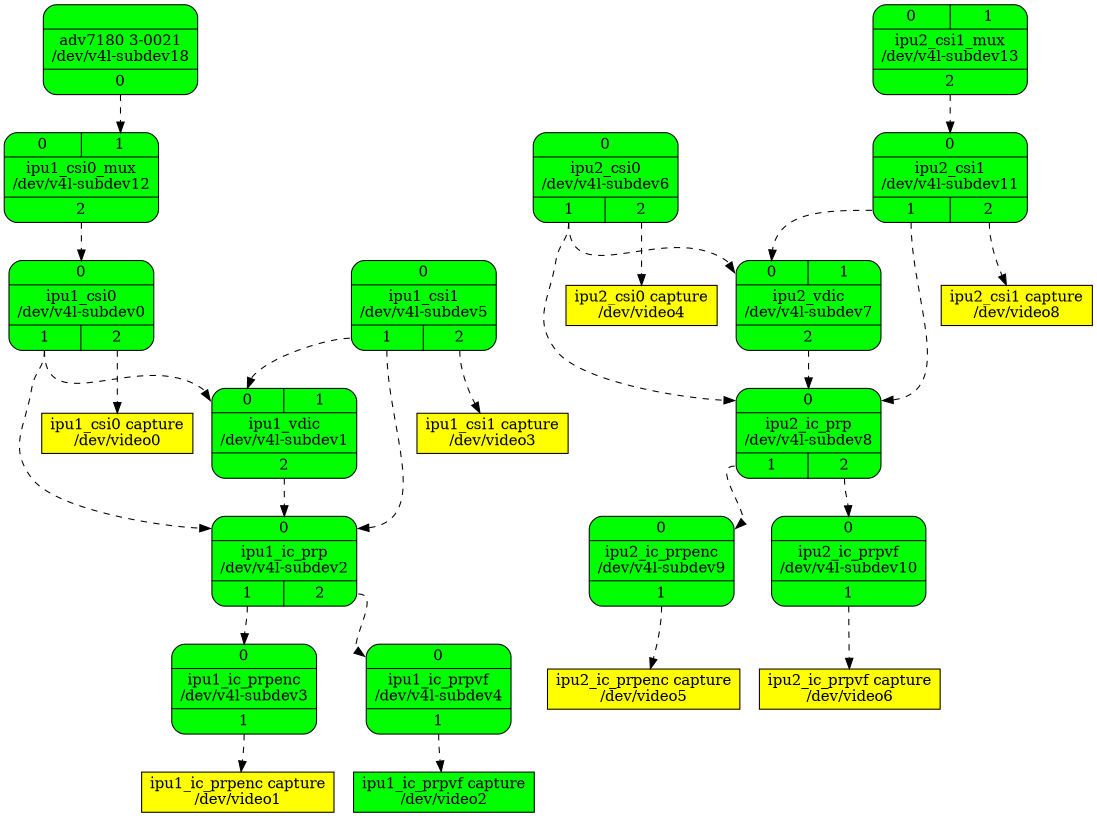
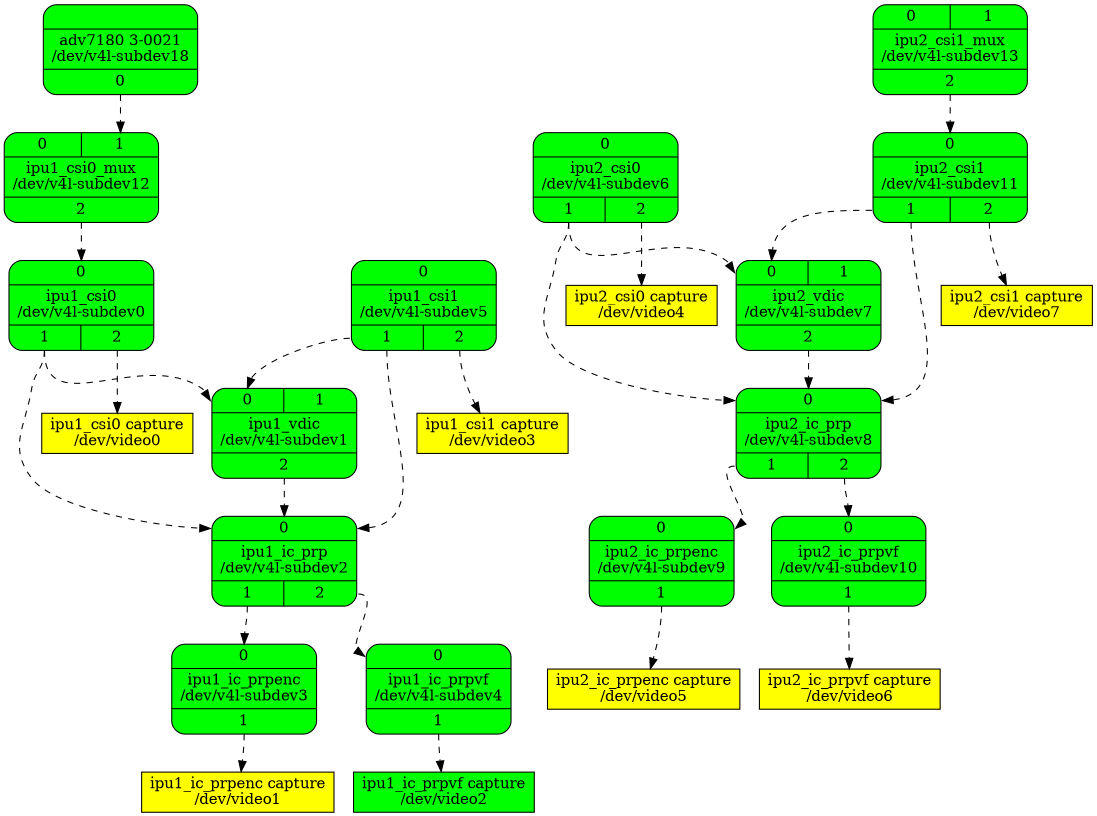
node "ipu2_csi1 capture /dev/video8": label "ipu2_csi1 capture /dev/video8" -> "ipu2_csi1 capture /dev/video7"
